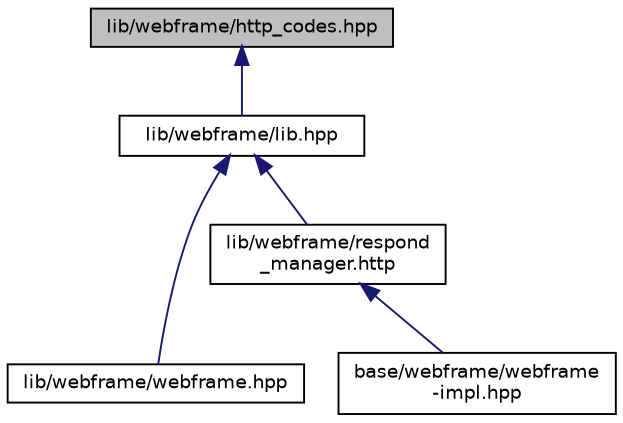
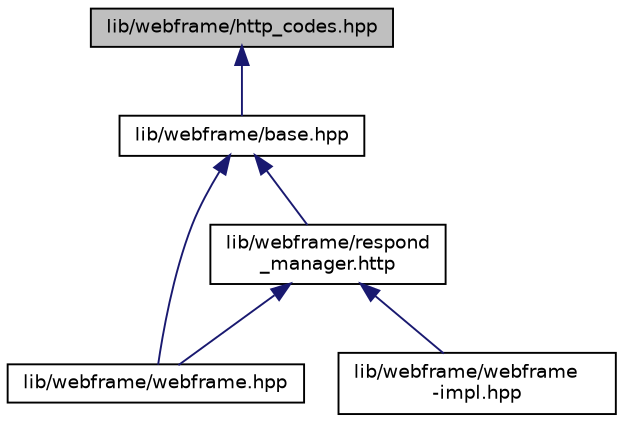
node "lib/webframe/lib.hpp": label "lib/webframe/lib.hpp" -> "lib/webframe/base.hpp"
edge "lib/webframe/webframe.hpp" -> "lib/webframe/respond _manager.http": added
node "base/webframe/webframe -impl.hpp": label "base/webframe/webframe -impl.hpp" -> "lib/webframe/webframe -impl.hpp"
